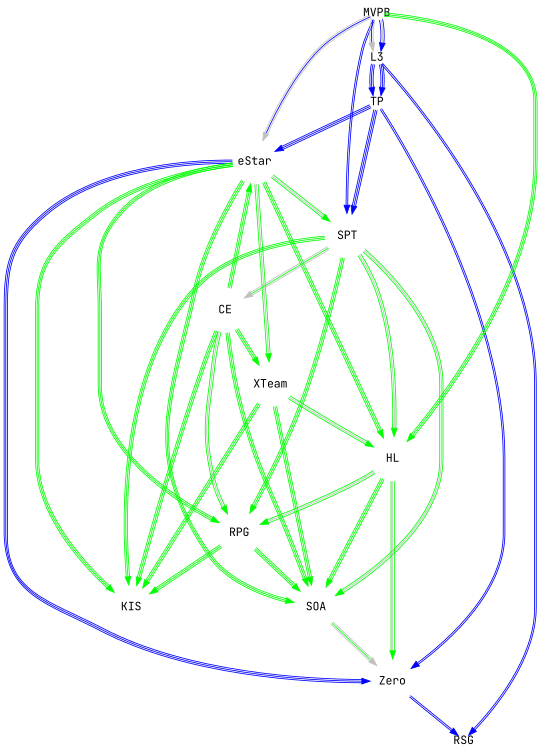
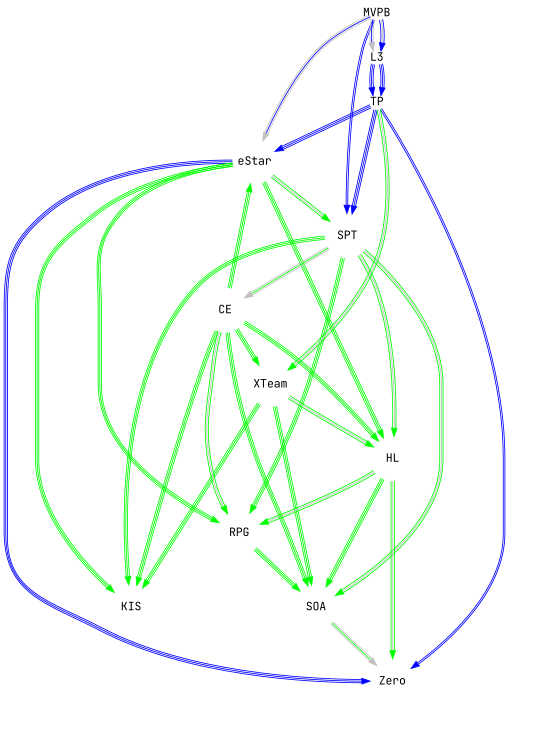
edge "MVPB" -> "HL": now "CE" -> "HL"
edge "eStar" -> "XTeam": now "TP" -> "XTeam"
edge "eStar" -> "SOA": removed
edge "RPG" -> "KIS": removed
node "RSG": removed
